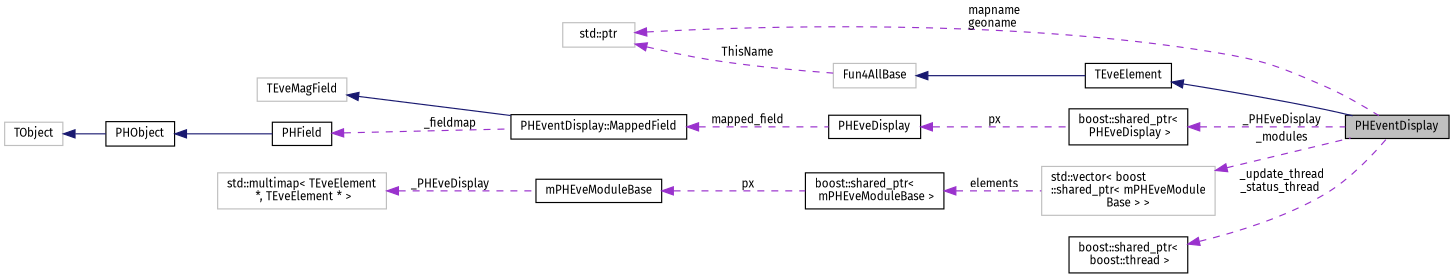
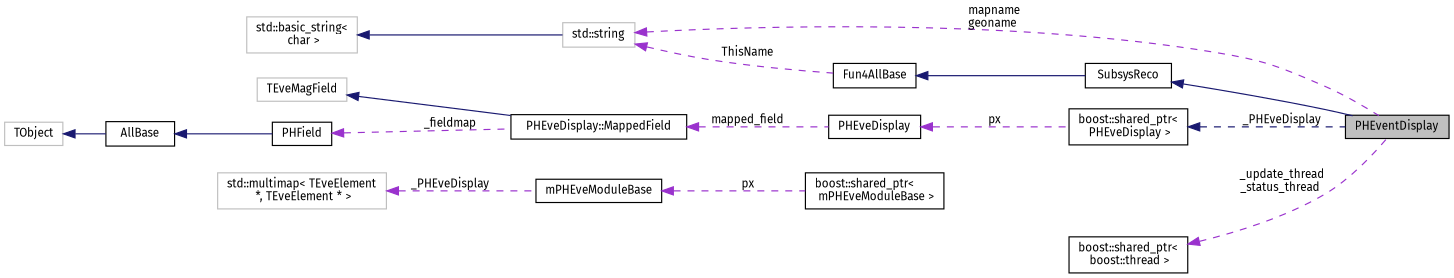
node "std::basic_string< char >": added
node "std::ptr": label "std::ptr" -> "std::string"
node "Fun4AllBase": color grey75 -> black
node "TEveElement": label "TEveElement" -> "SubsysReco"
node "PHEventDisplay::MappedField": label "PHEventDisplay::MappedField" -> "PHEveDisplay::MappedField"
edge "PHEventDisplay" -> "boost::shared_ptr< PHEveDisplay >": color darkorchid3 -> midnightblue
node "PHObject": label "PHObject" -> "AllBase"
node "std::vector< boost ::shared_ptr< mPHEveModule Base > >": removed
